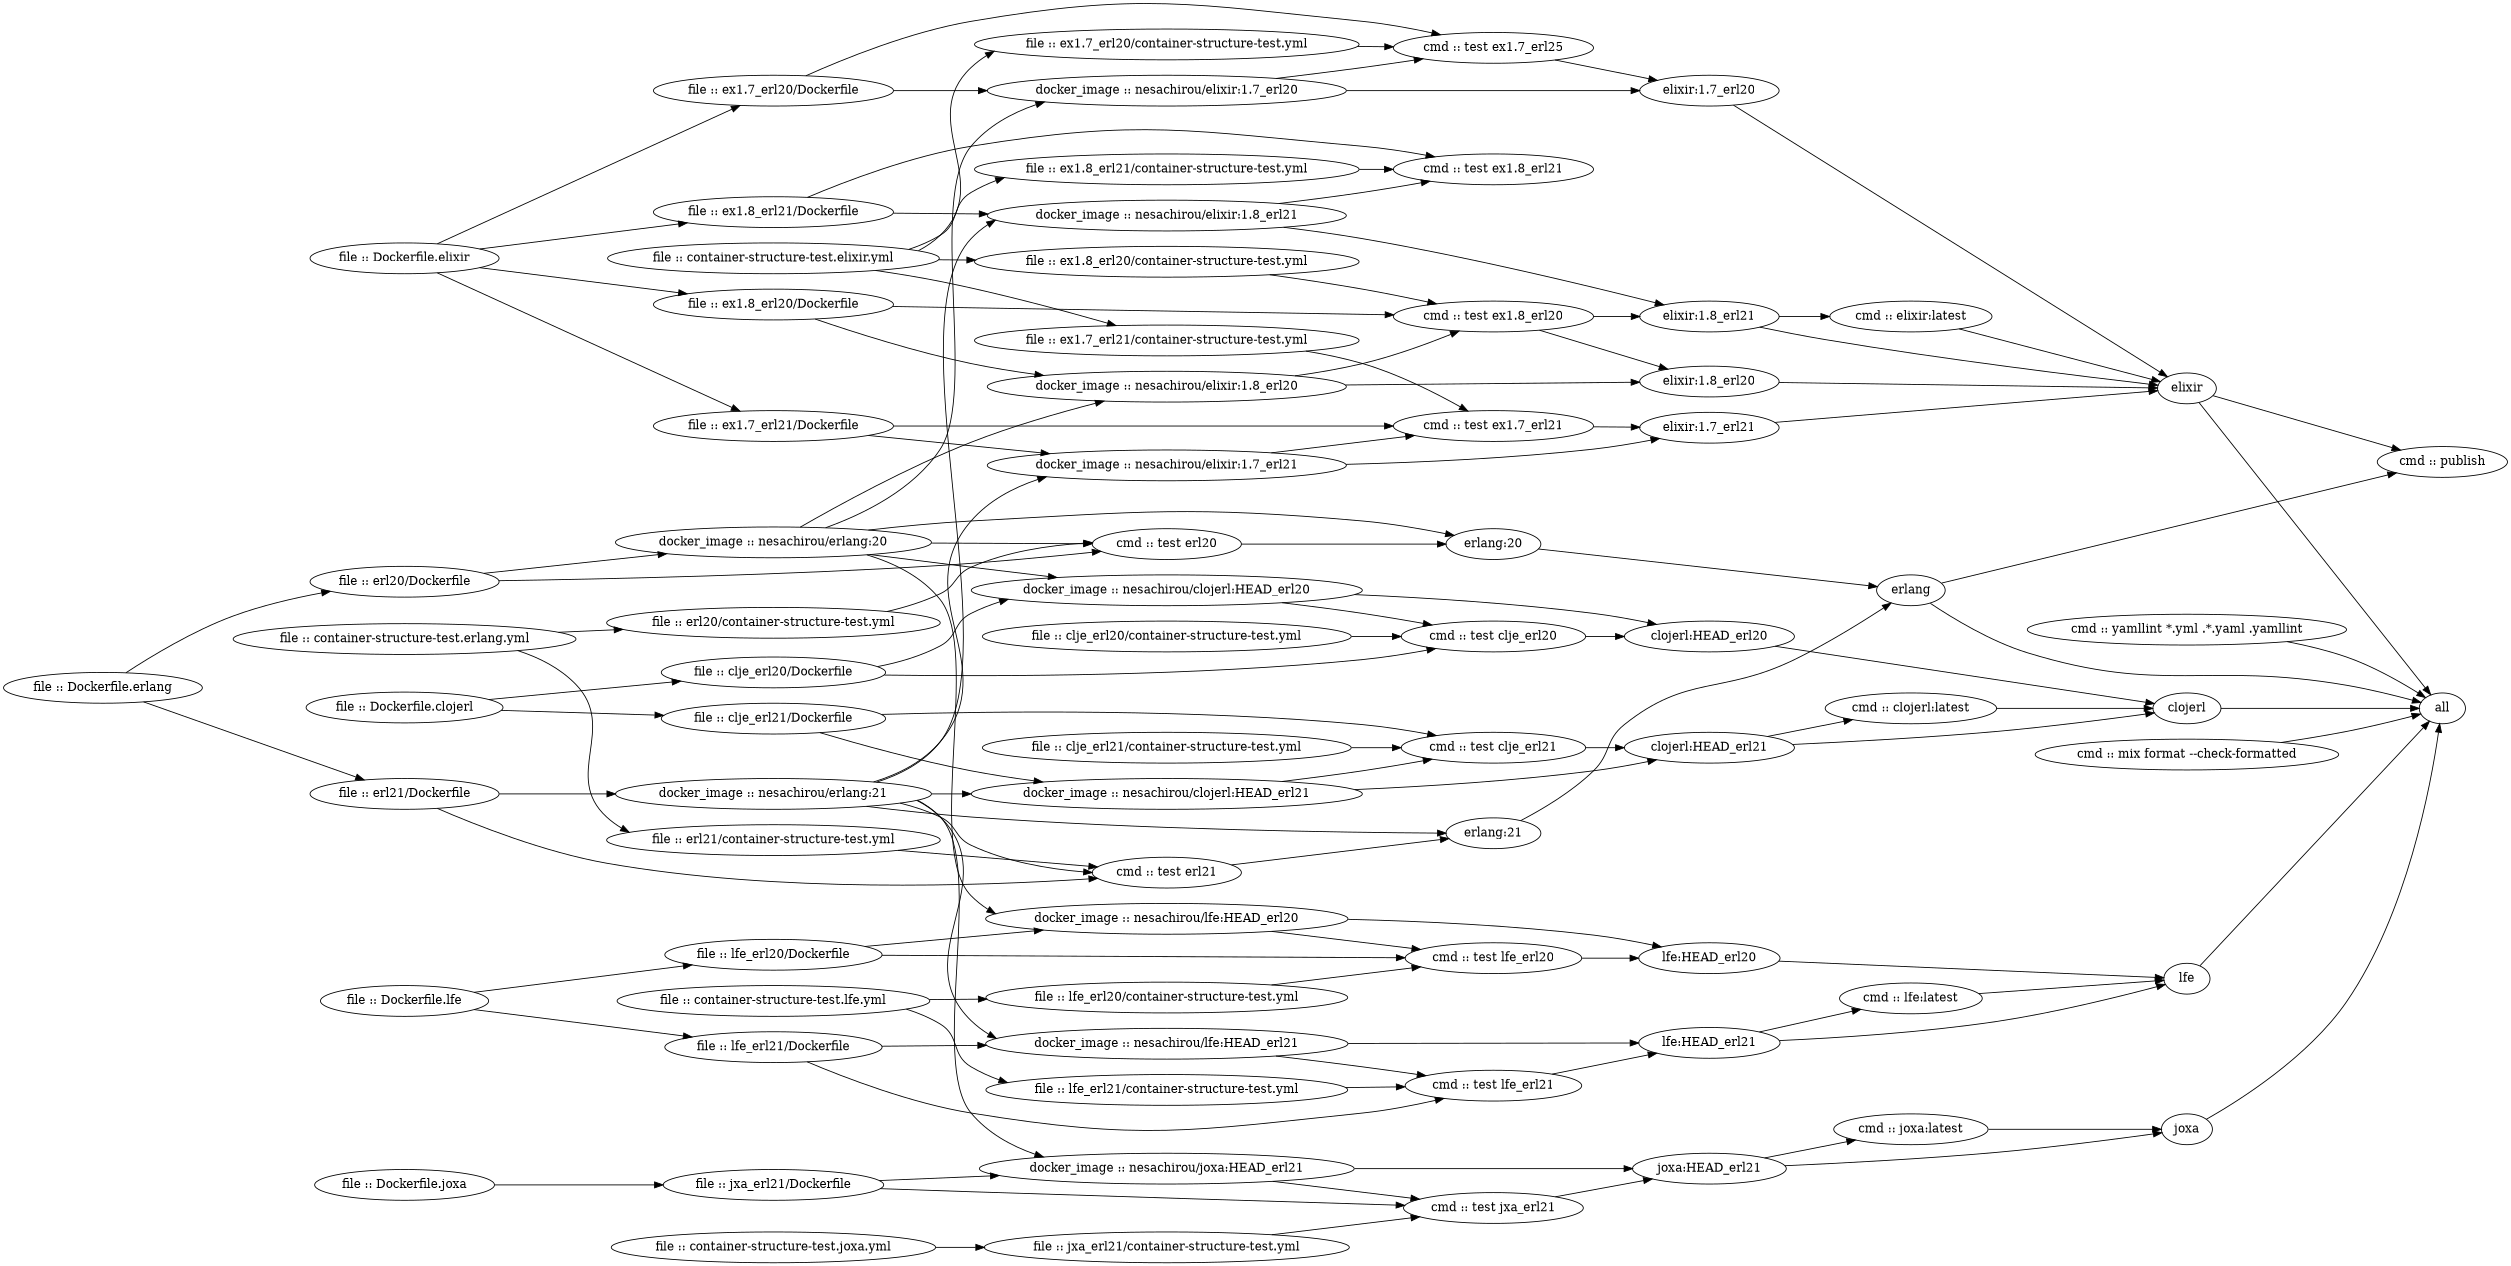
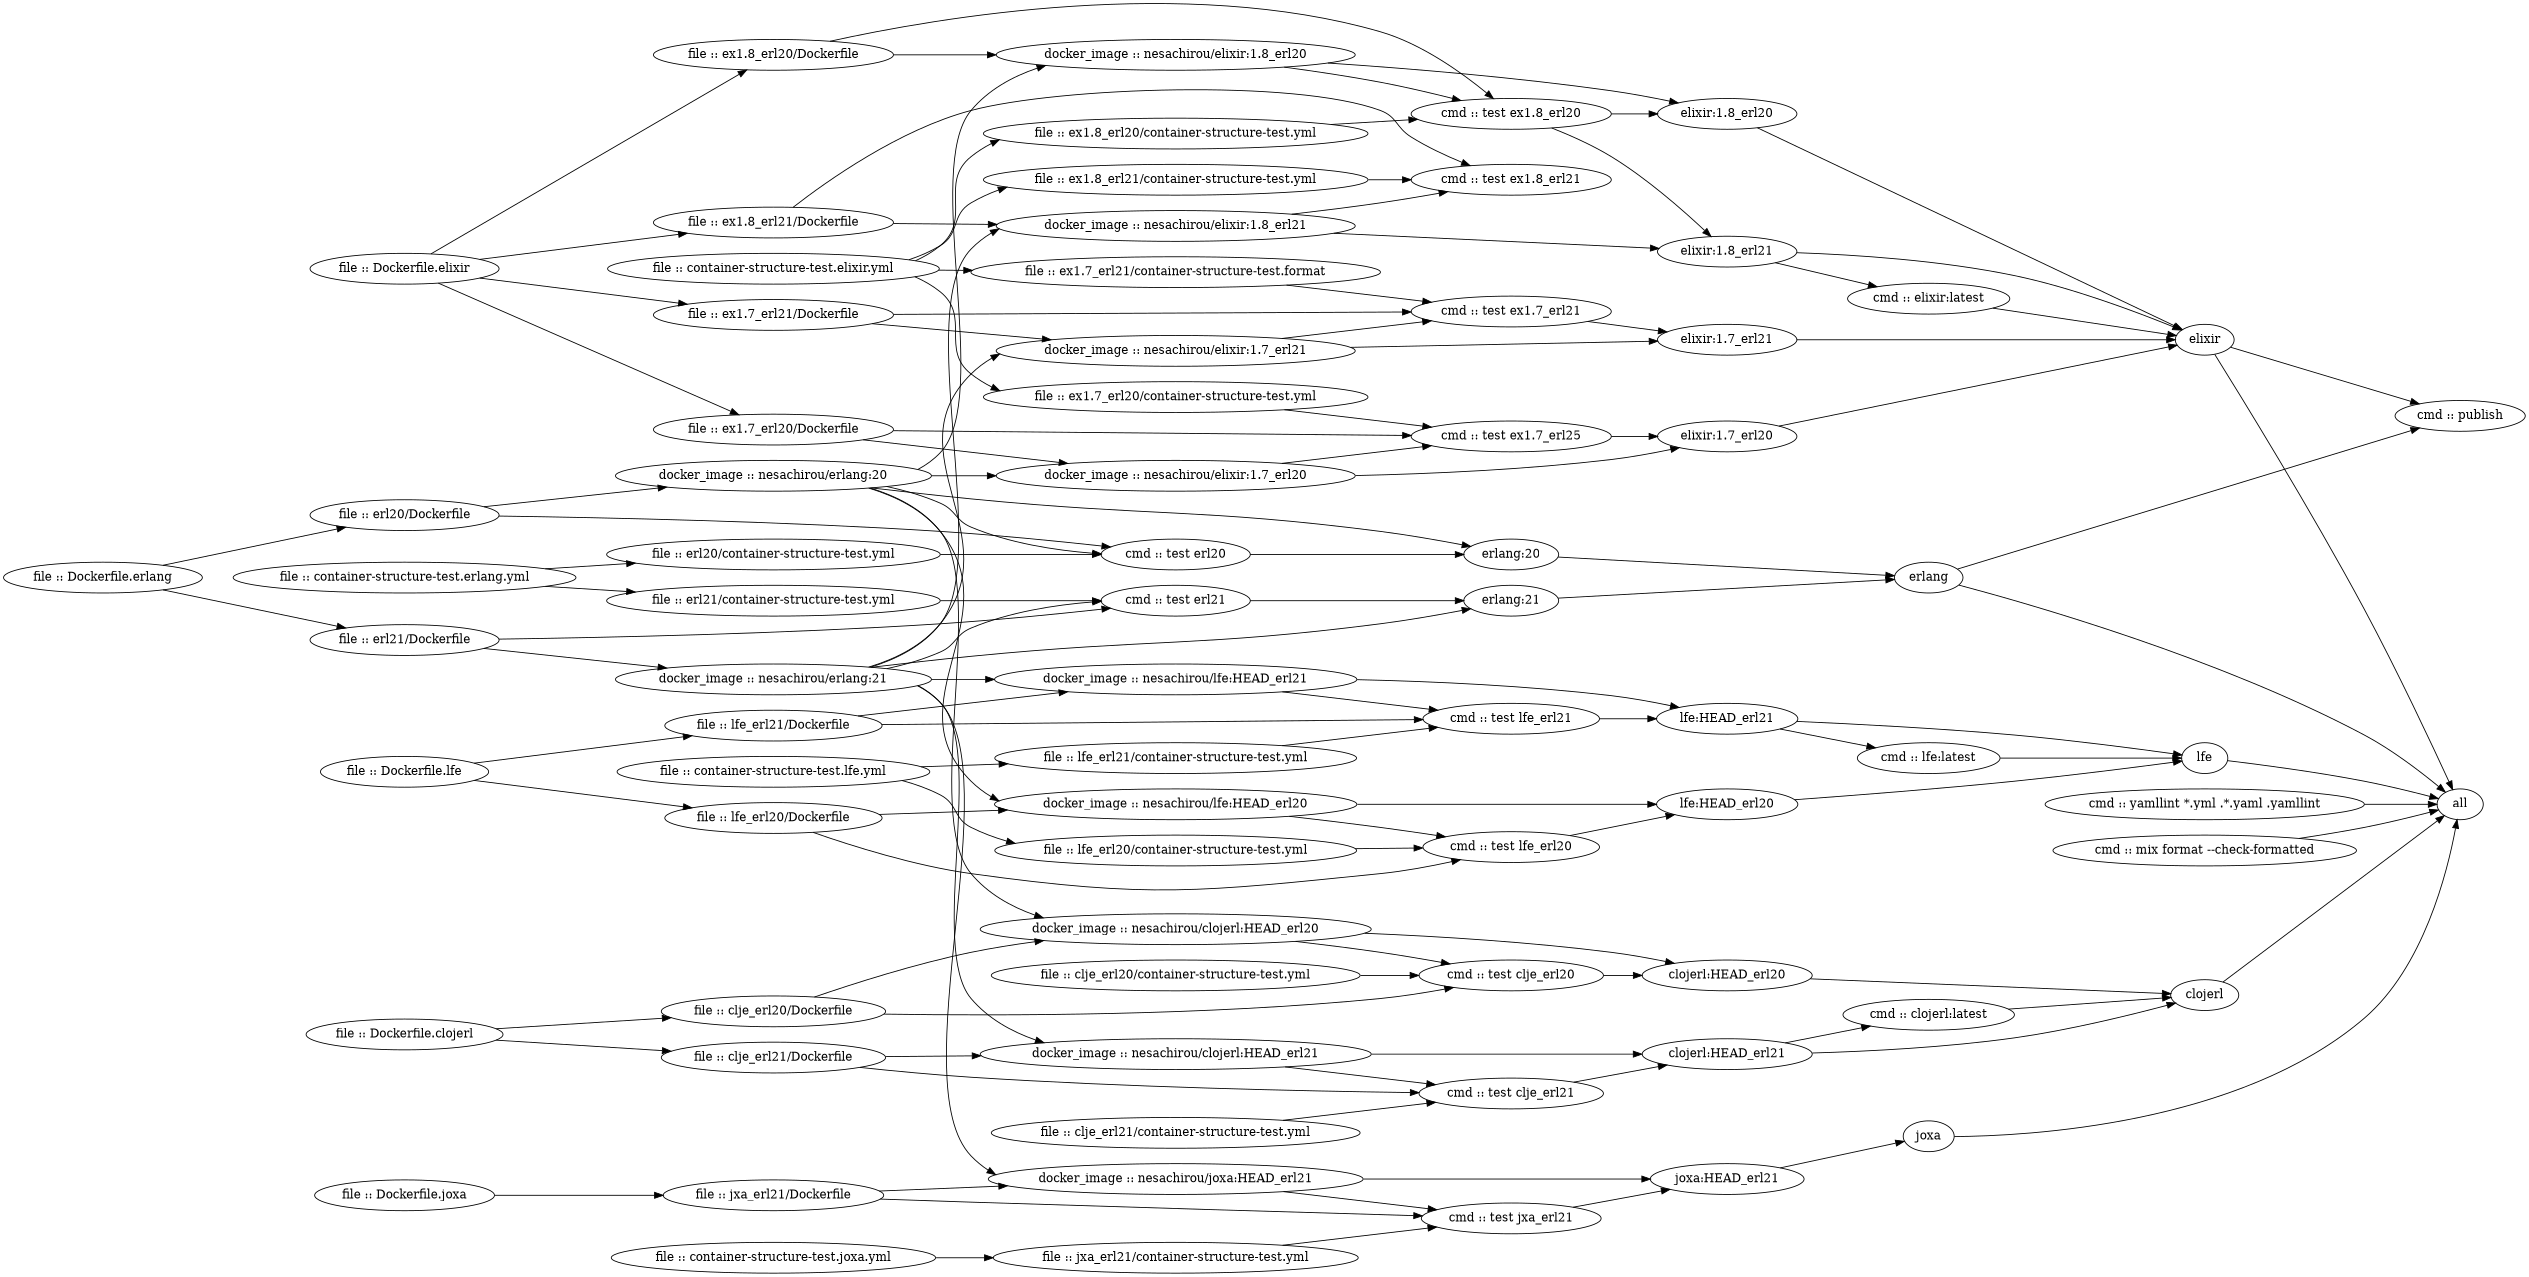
node "file :: ex1.7_erl21/container-structure-test.yml": label "file :: ex1.7_erl21/container-structure-test.yml" -> "file :: ex1.7_erl21/container-structure-test.format"
node "cmd :: joxa:latest": removed
